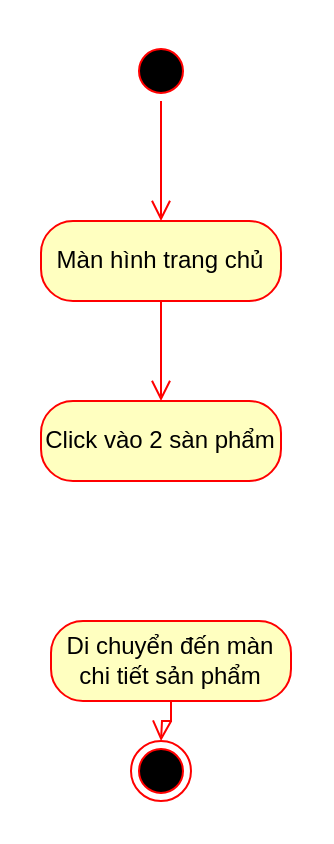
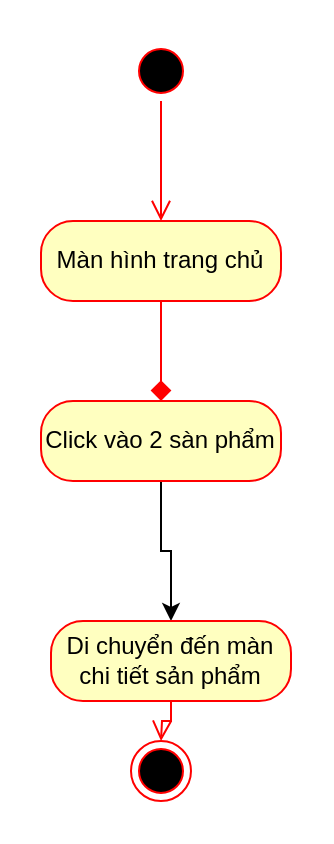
edge "Màn hình trang chủ" -> "Click vào 2 sàn phẩm": arrowhead open -> diamond
edge "Click vào 2 sàn phẩm" -> "Di chuyển đến màn chi tiết sản phẩm": added
